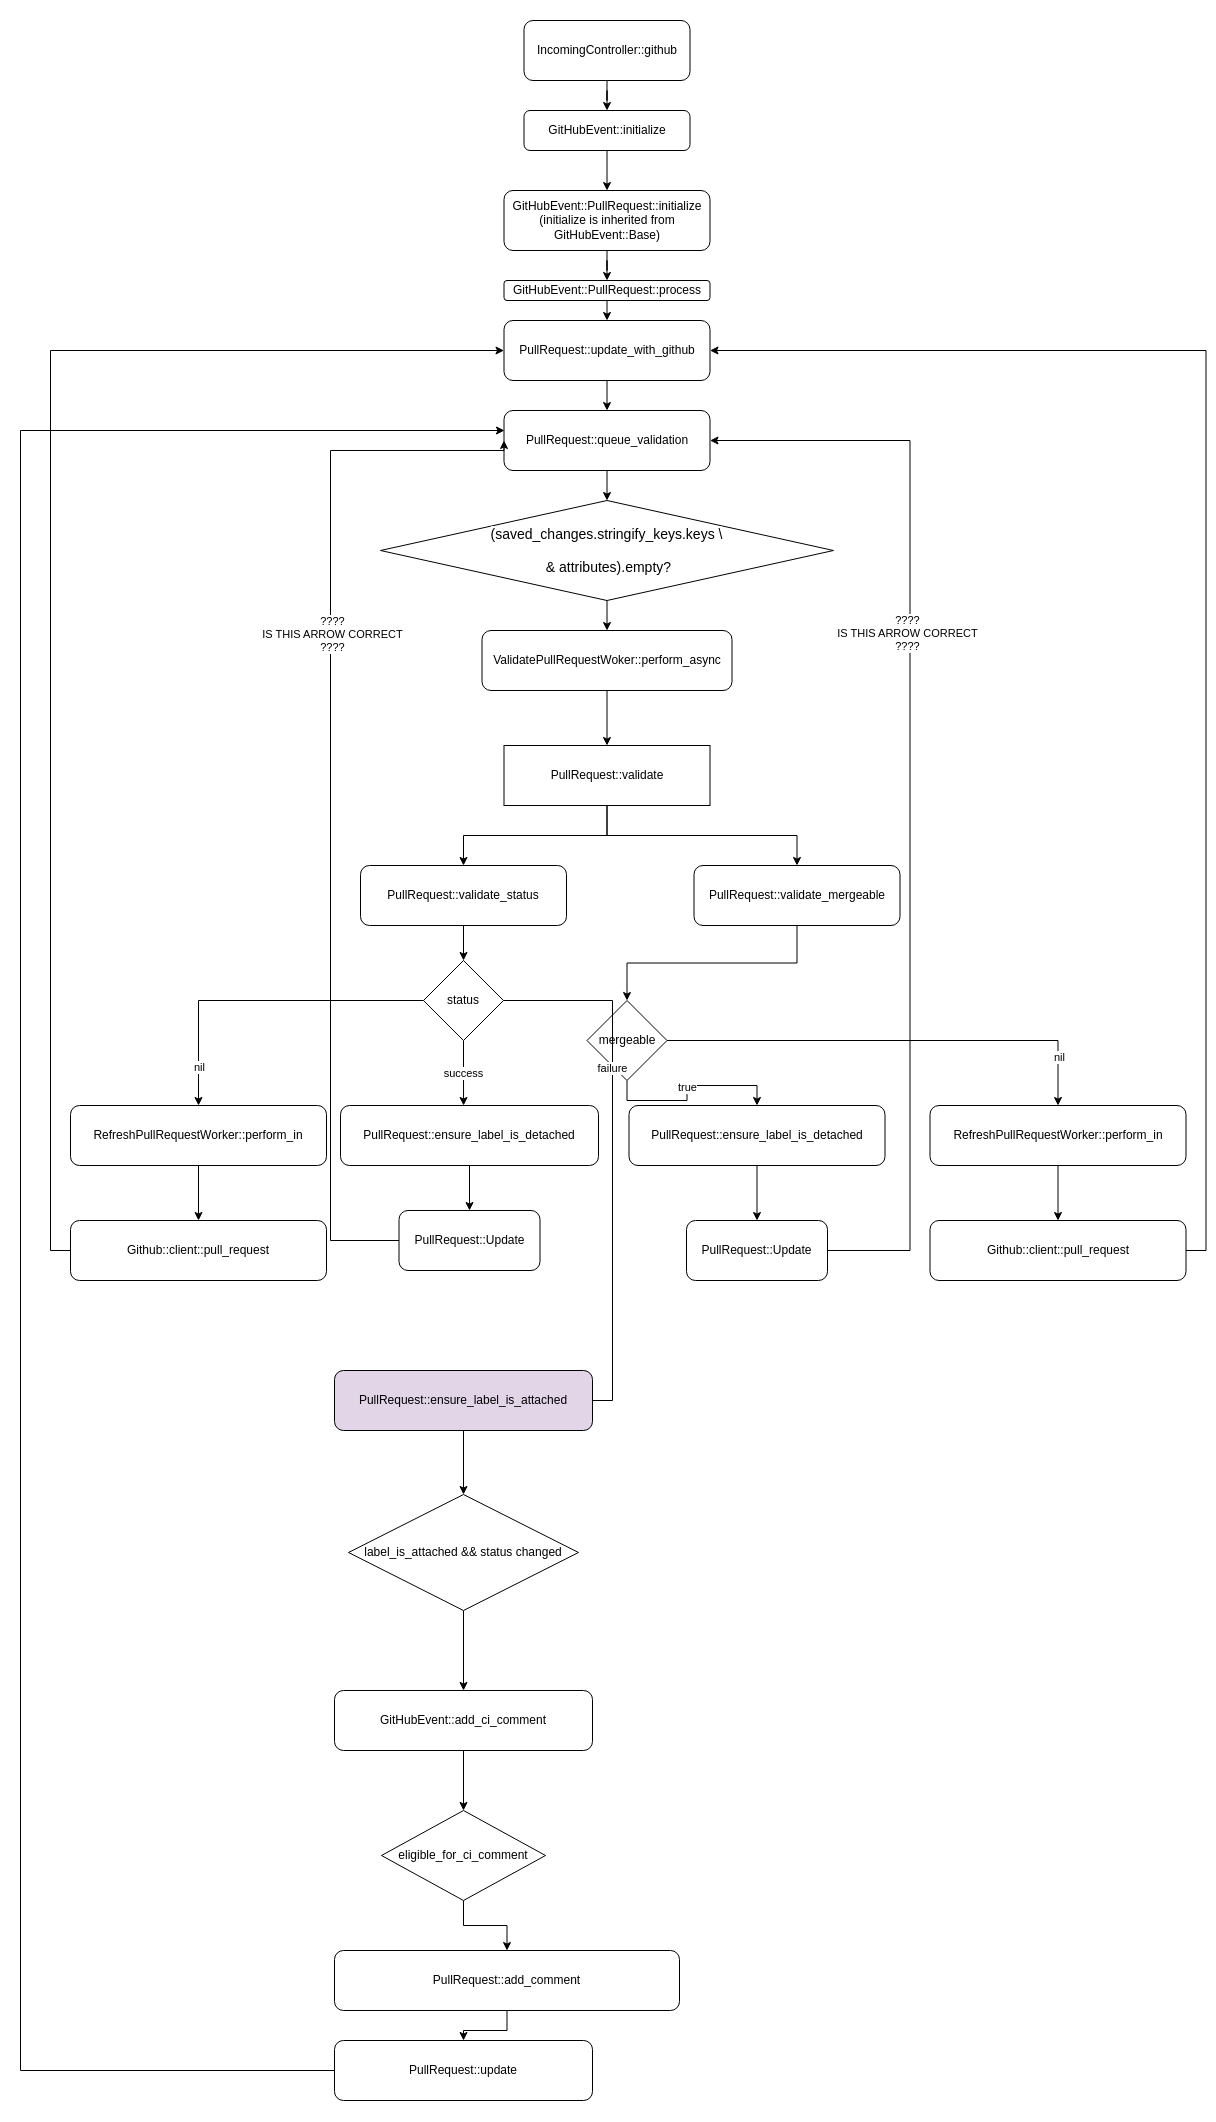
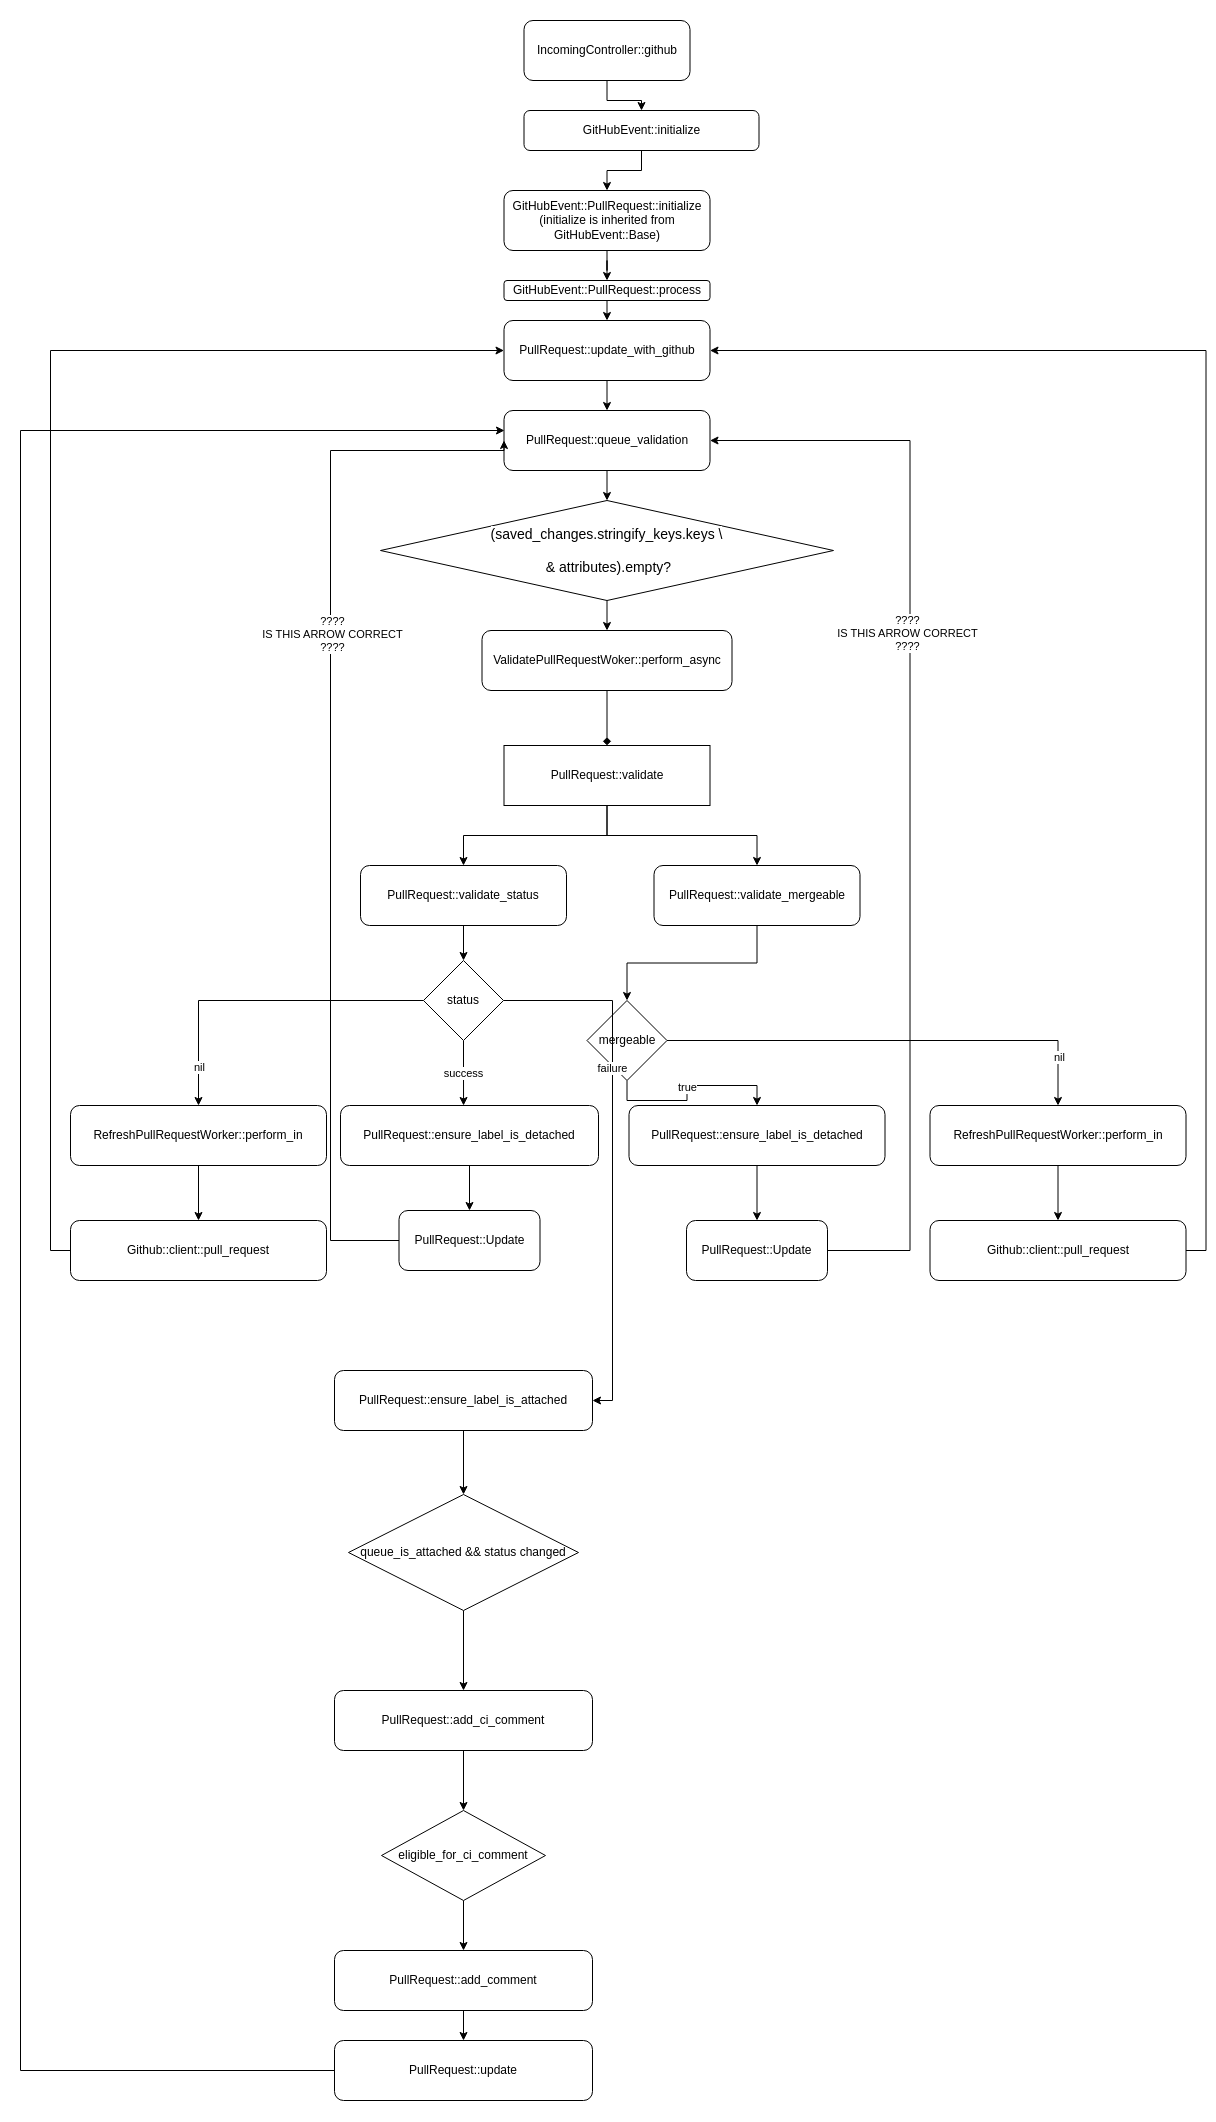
node "GitHubEvent::initialize": size 166x40 -> 235x40
edge "ValidatePullRequestWoker::perform_async" -> "PullRequest::validate": arrowhead classic -> diamond
node "PullRequest::validate_mergeable": moved (797, 896) -> (757, 896)
node "PullRequest::ensure_label_is_attached": fillcolor #e1d5e7 -> #ffffff
edge "status" -- "PullRequest::ensure_label_is_attached": arrowhead none -> classic
node "label_is_attached && status changed": label "label_is_attached && status changed" -> "queue_is_attached && status changed"
node "GitHubEvent::add_ci_comment": label "GitHubEvent::add_ci_comment" -> "PullRequest::add_ci_comment"
node "PullRequest::add_comment": size 345x60 -> 258x60
